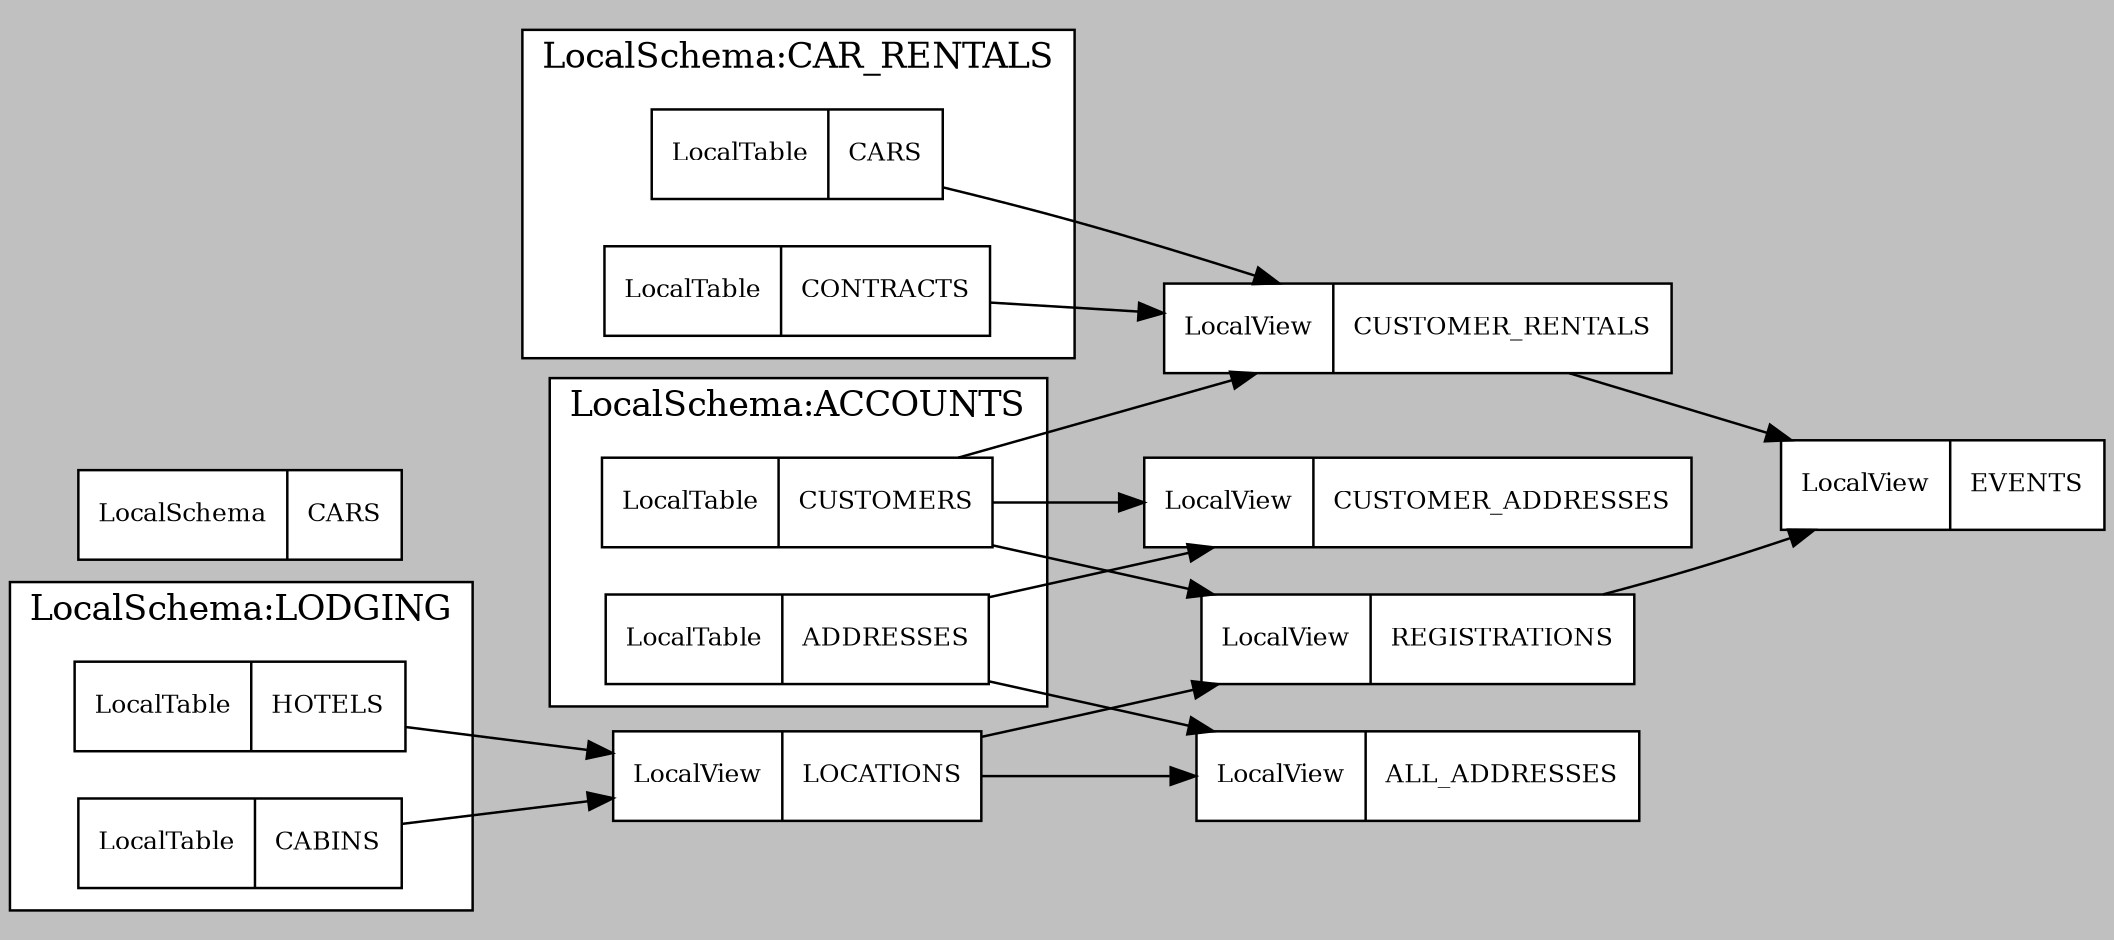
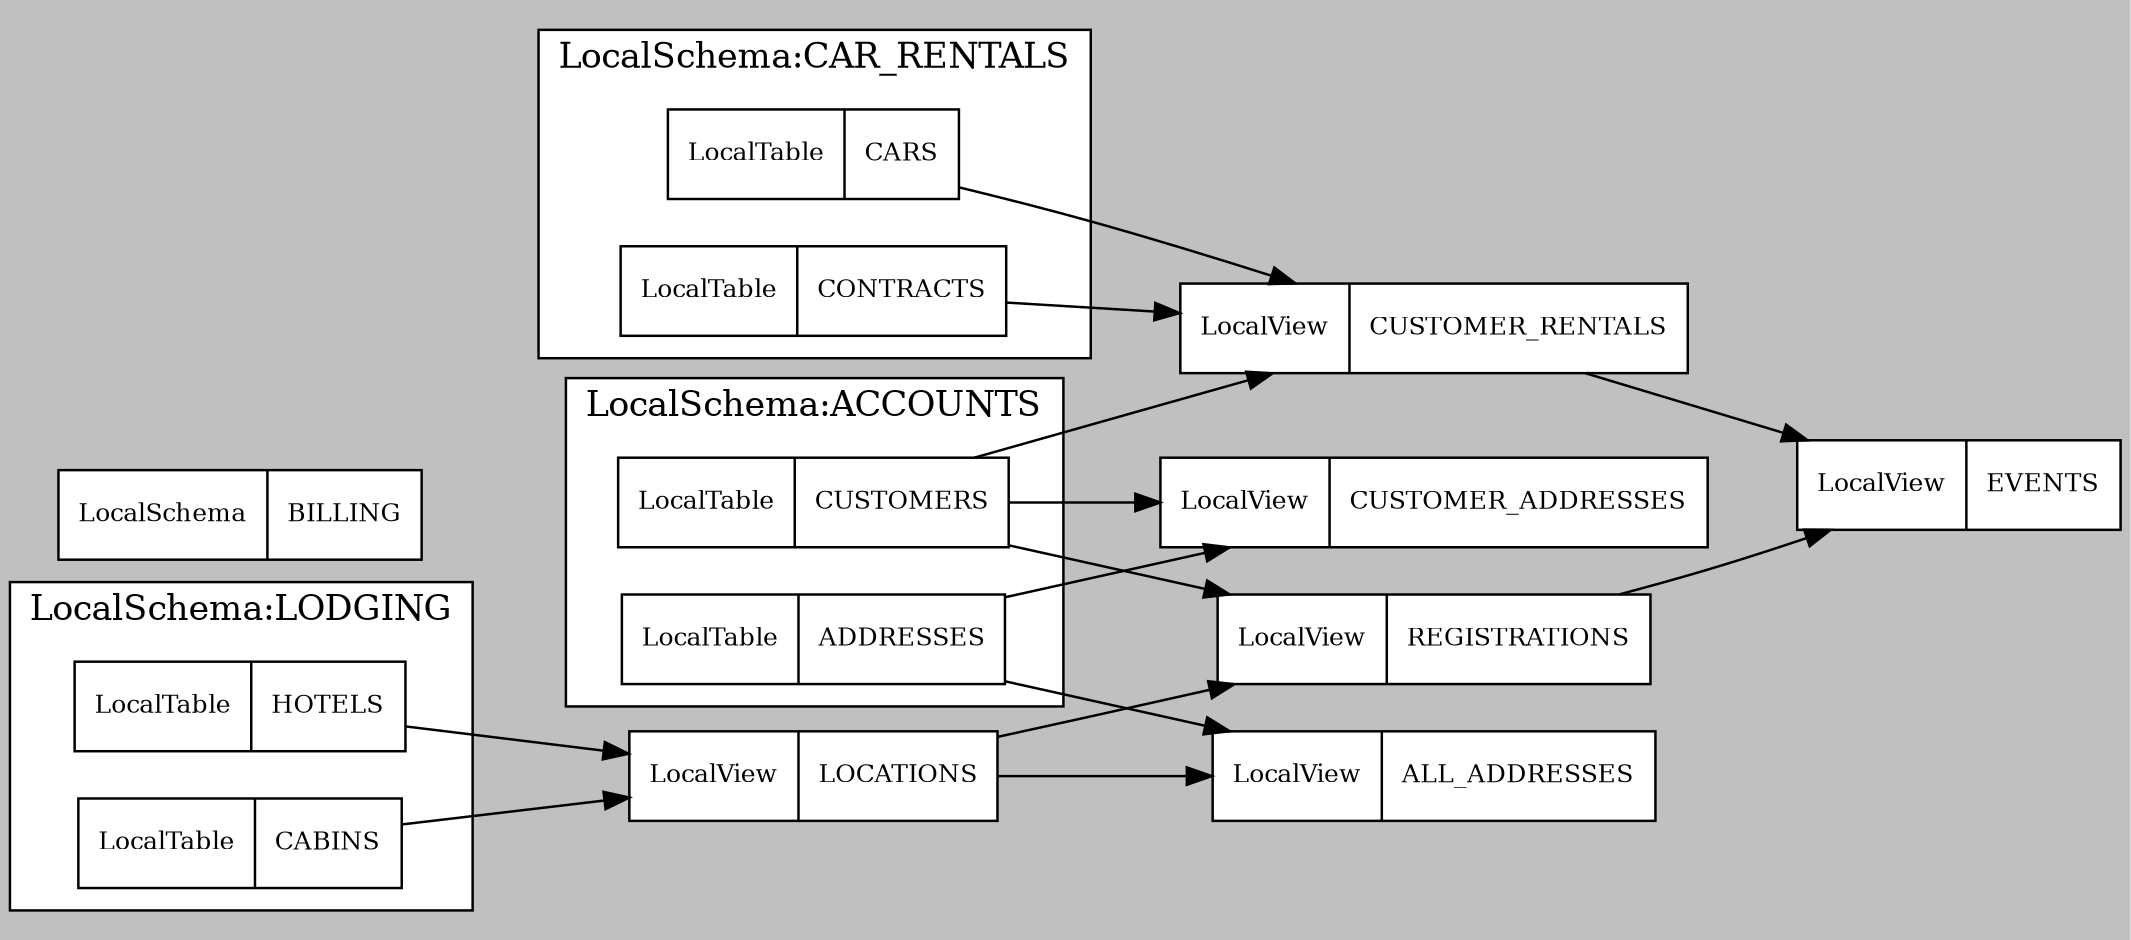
node "LocalSchema": text "CARS" -> "BILLING"
